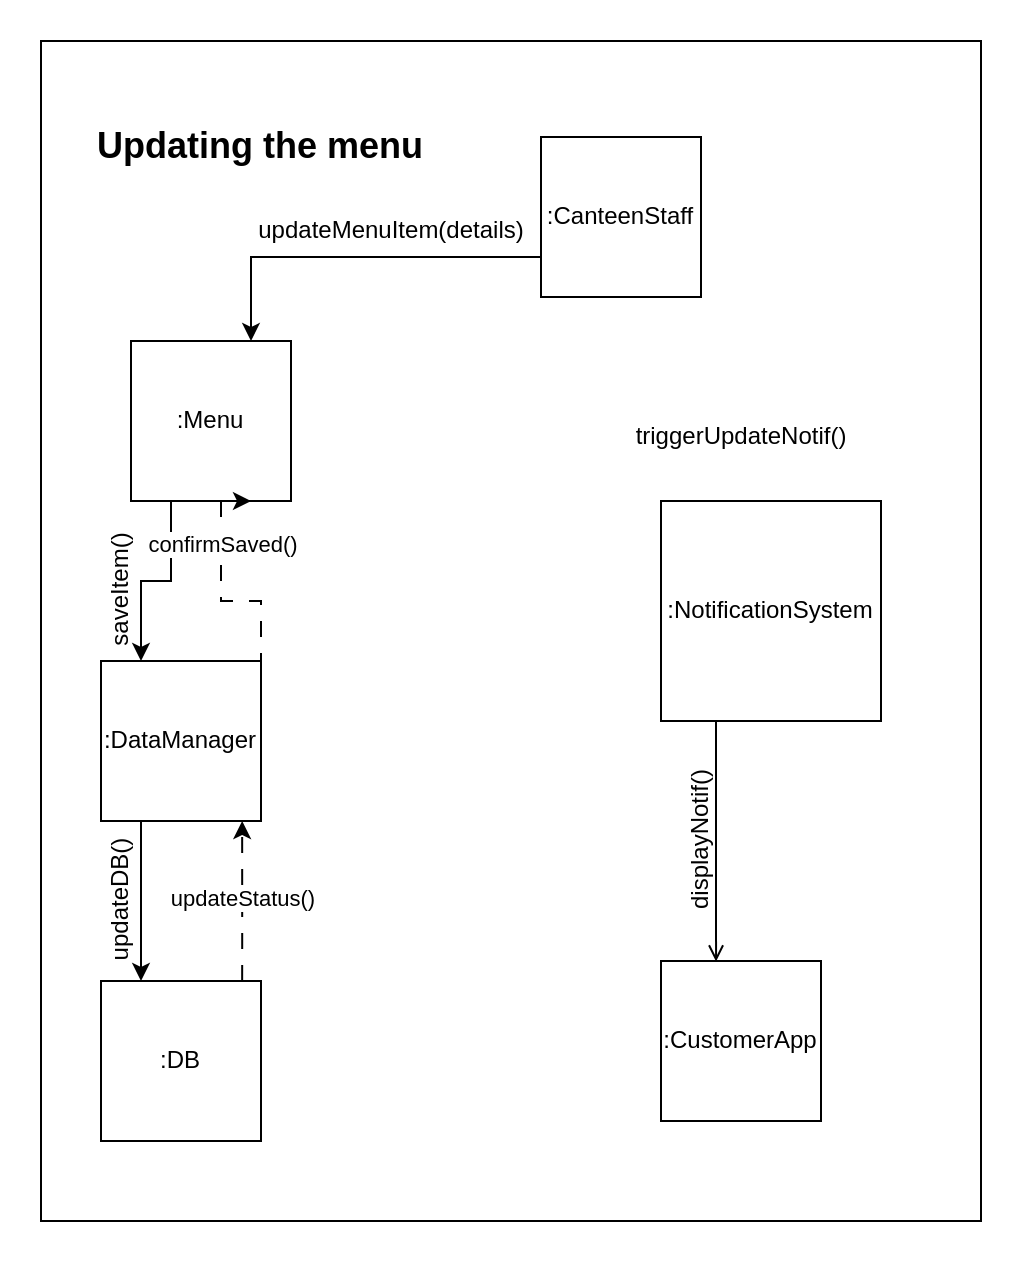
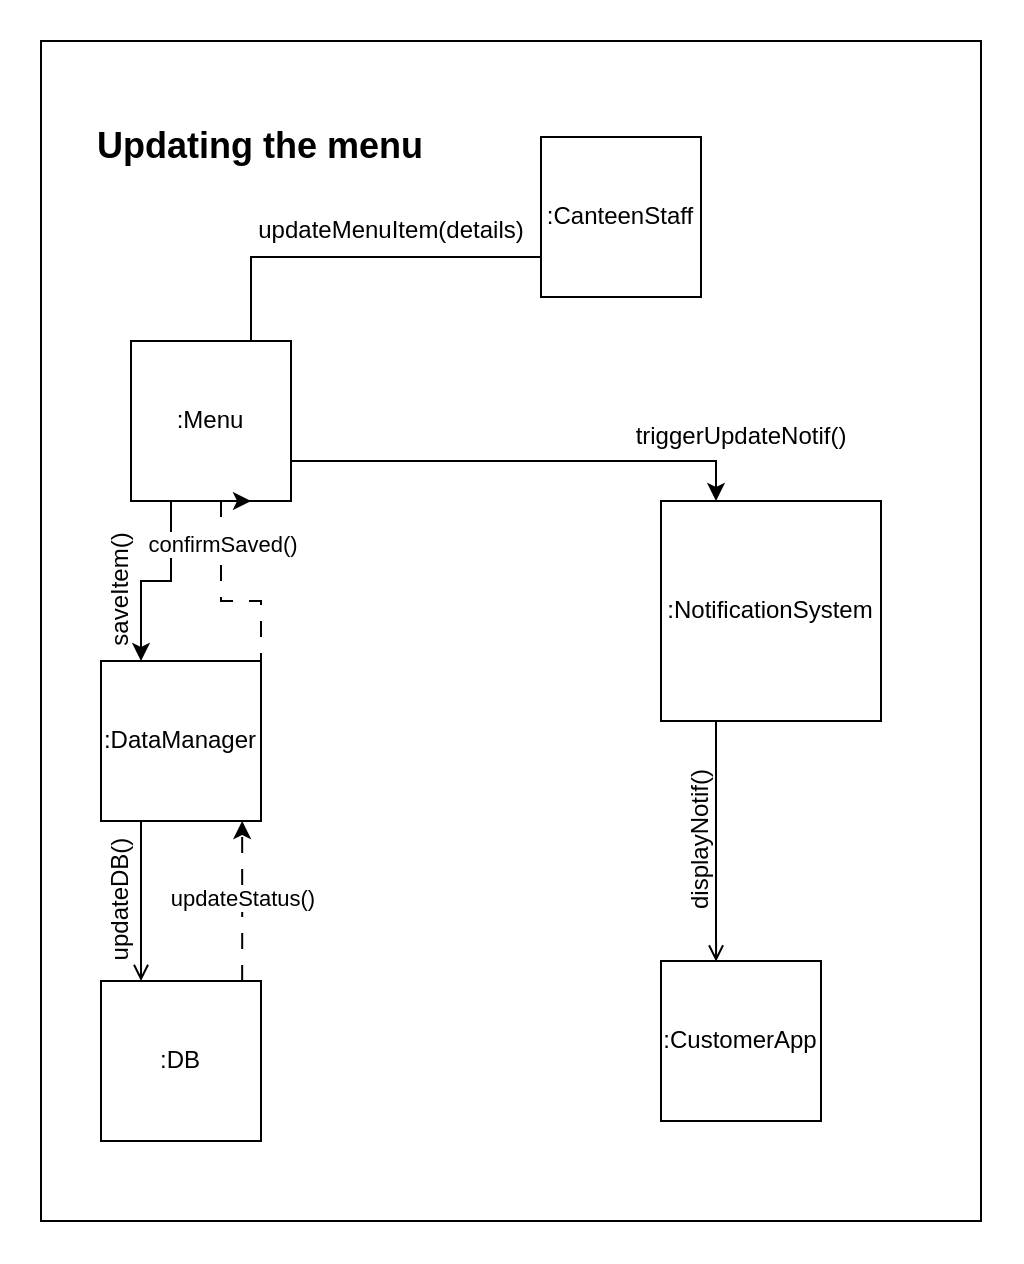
edge ":CanteenStaff" -> ":Menu": arrowhead classic -> none
edge ":Menu" -> ":NotificationSystem": added
edge ":DataManager" -> ":DB": arrowhead classic -> open
